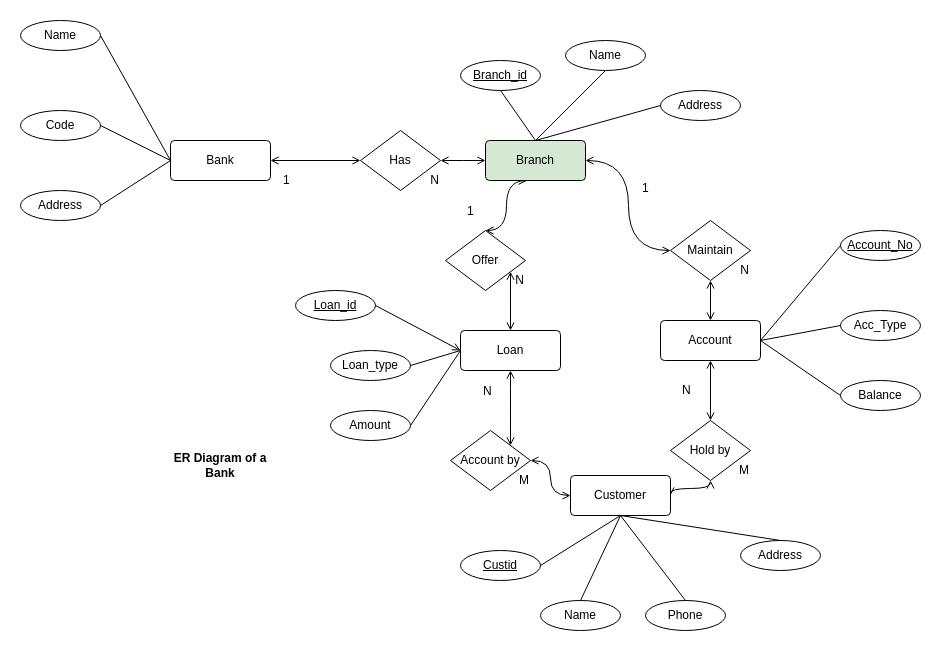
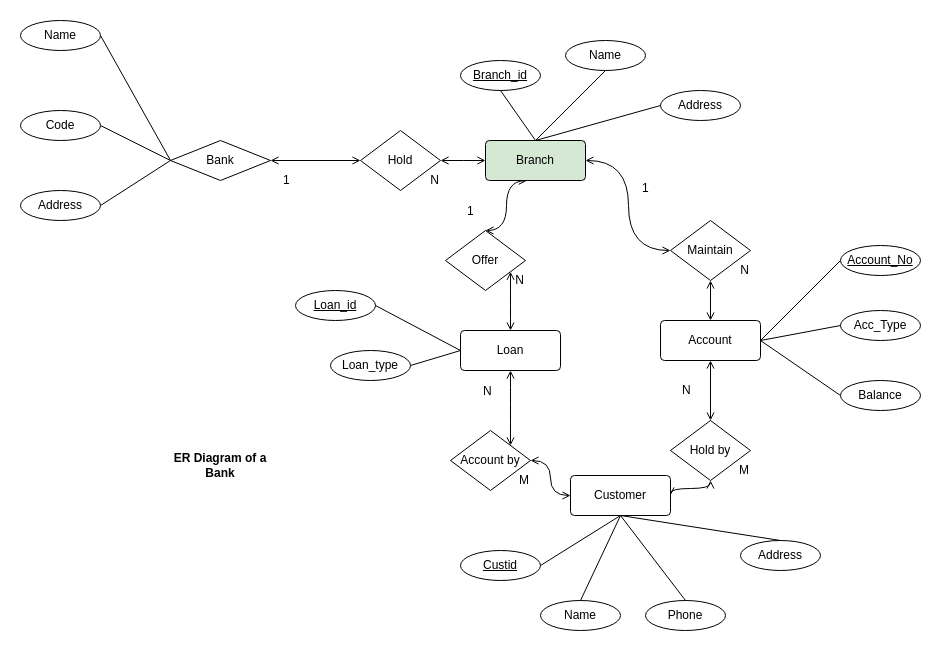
node "Bank": shape rounded rectangle -> diamond
node "Has": label "Has" -> "Hold"
node "Account_No": moved (881, 246) -> (881, 261)
edge "Loan_id" -> "Loan": arrowhead open -> none
edge "Loan" -- "Amount": removed
node "Amount": removed
